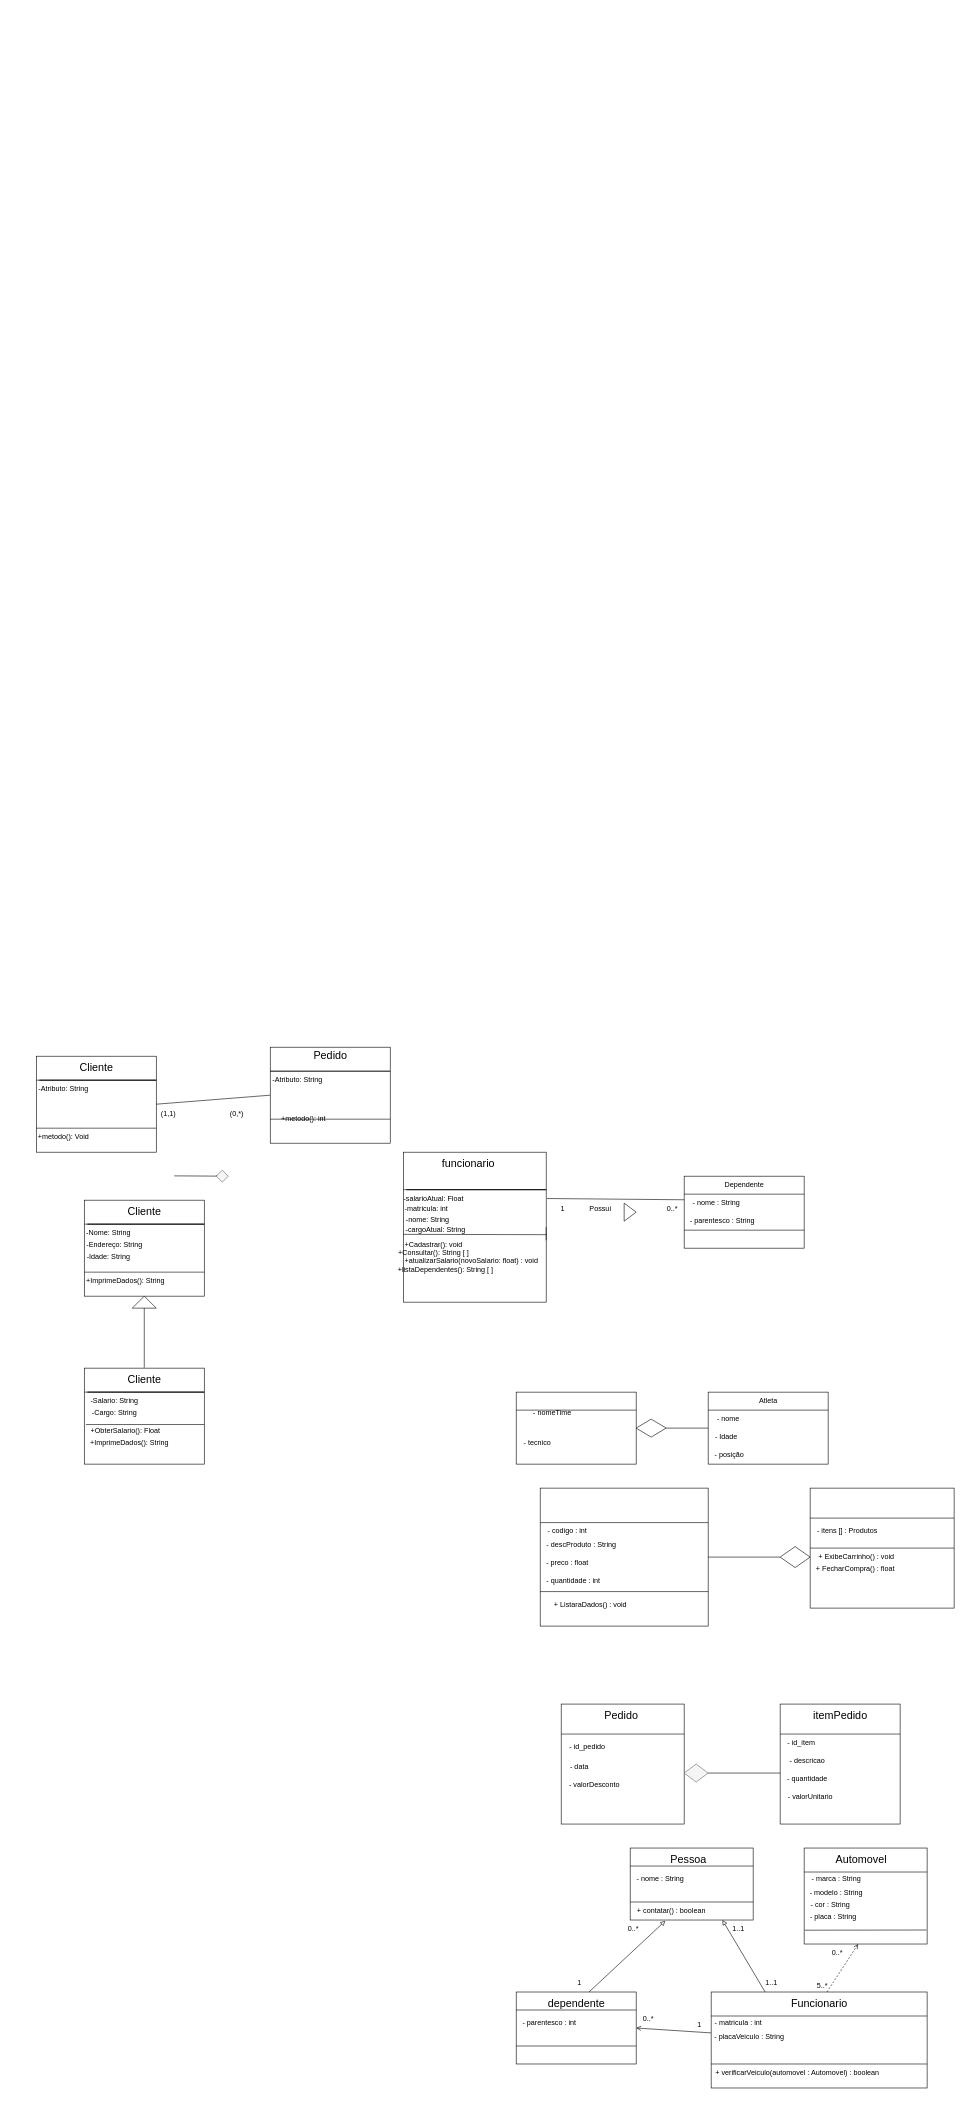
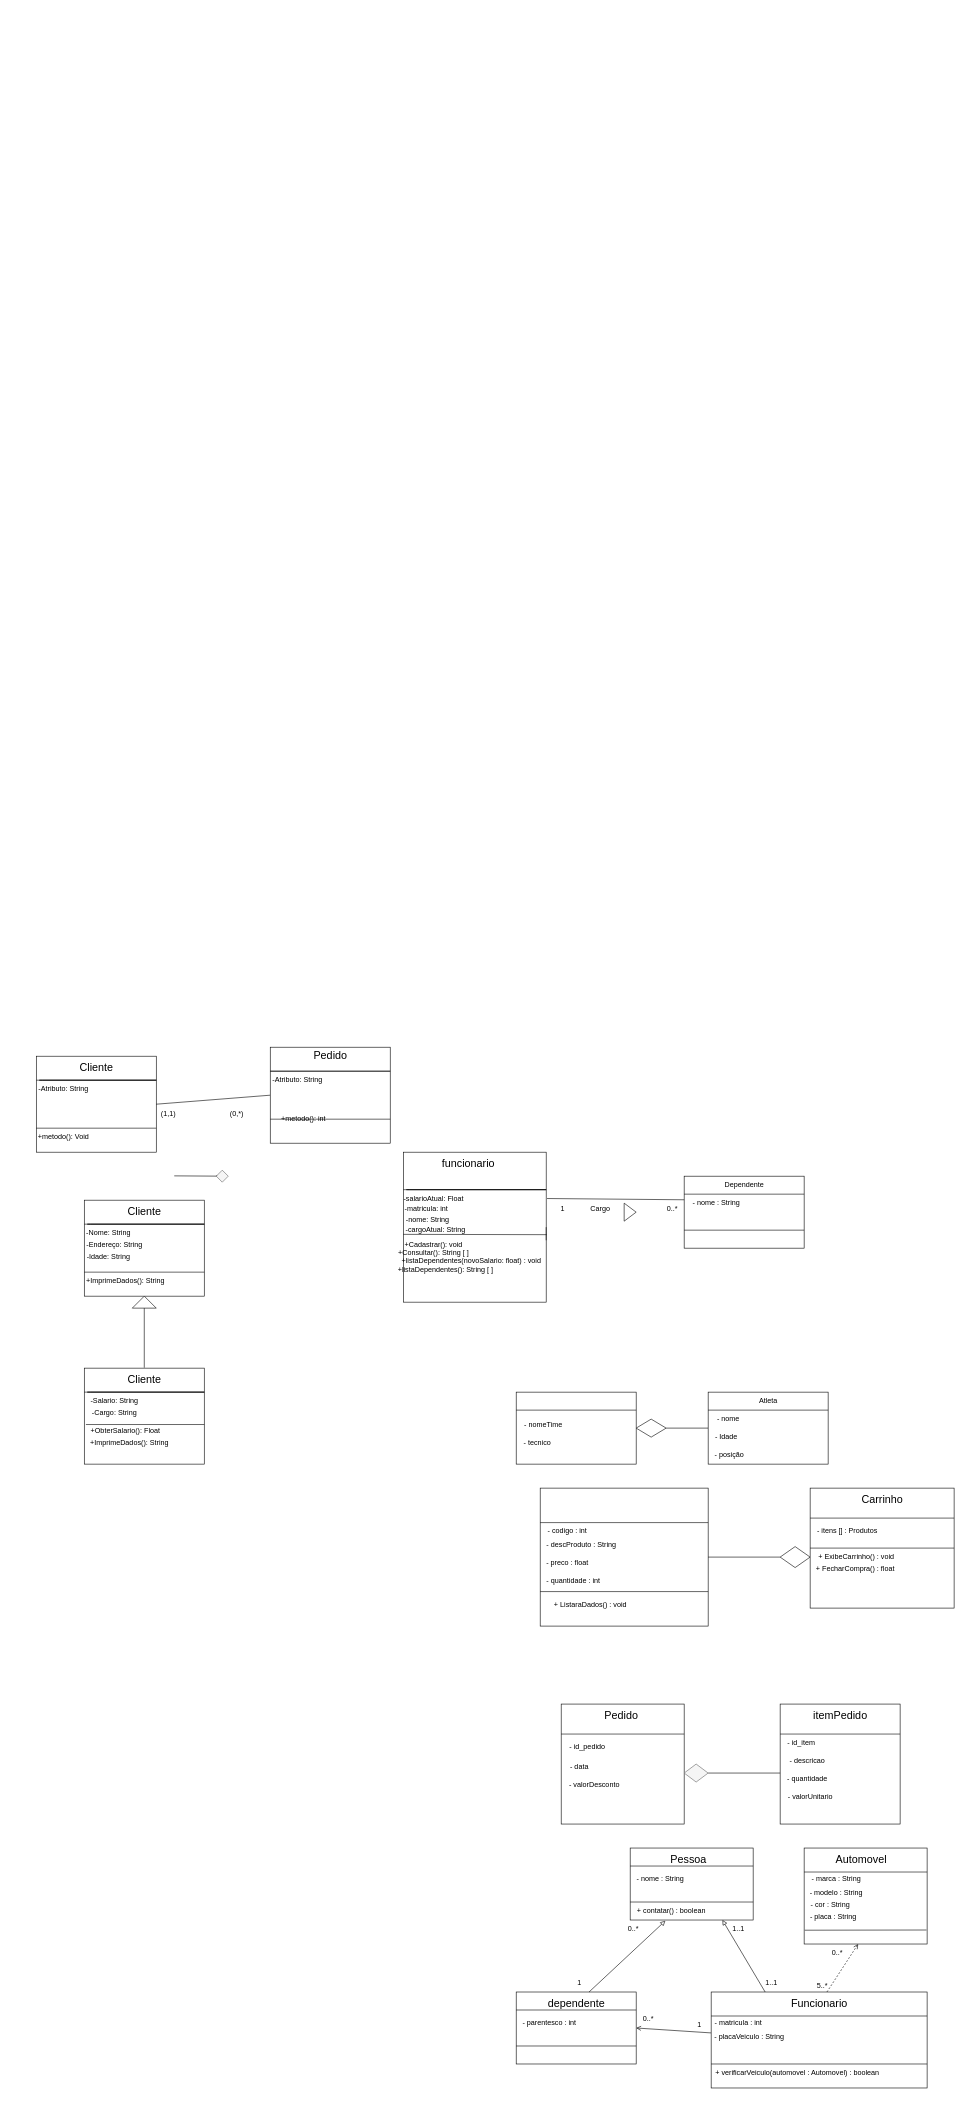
node "Possui": label "Possui" -> "Cargo"
node "- parentesco : String": removed
node "+atualizarSalario(novoSalario: float) : void": label "+atualizarSalario(novoSalario: float) : void" -> "+listaDependentes(novoSalario: float) : void"
node "- nomeTime": moved (552, 1413) -> (543, 1425)
node "Carrinho": added
